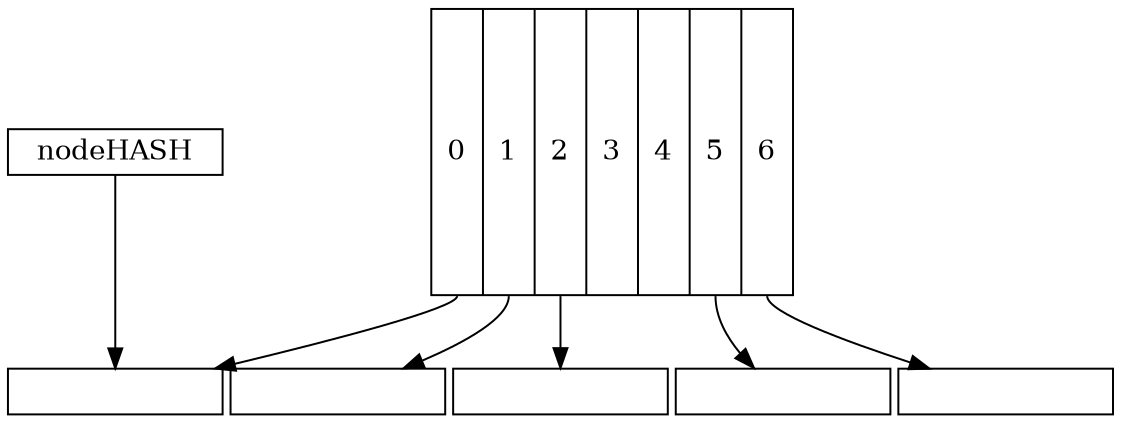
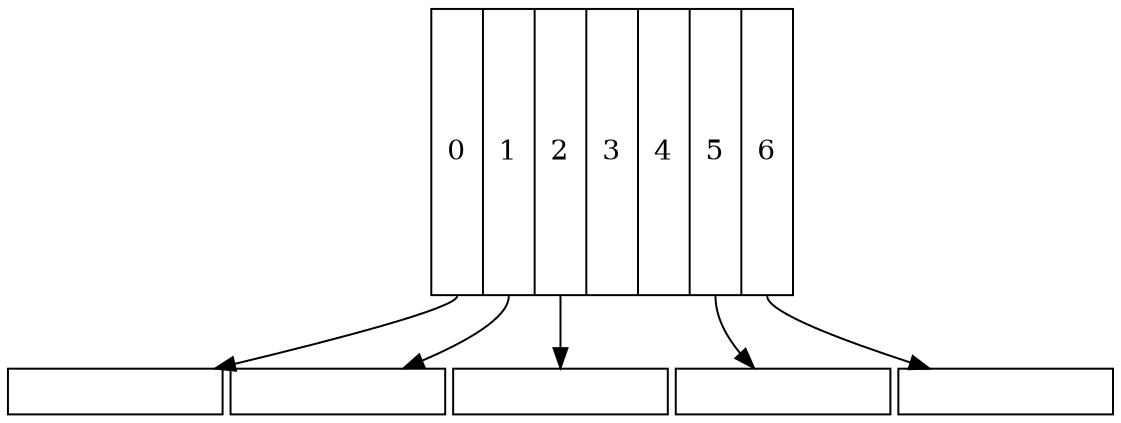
node "nodeHASH": removed
